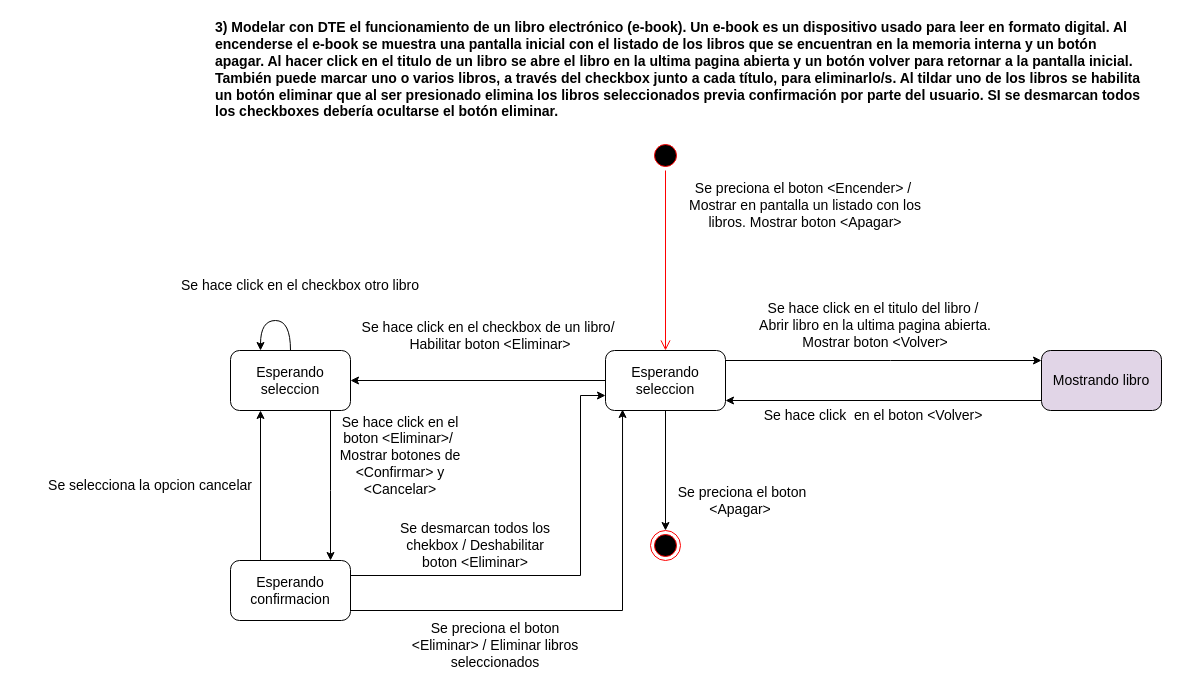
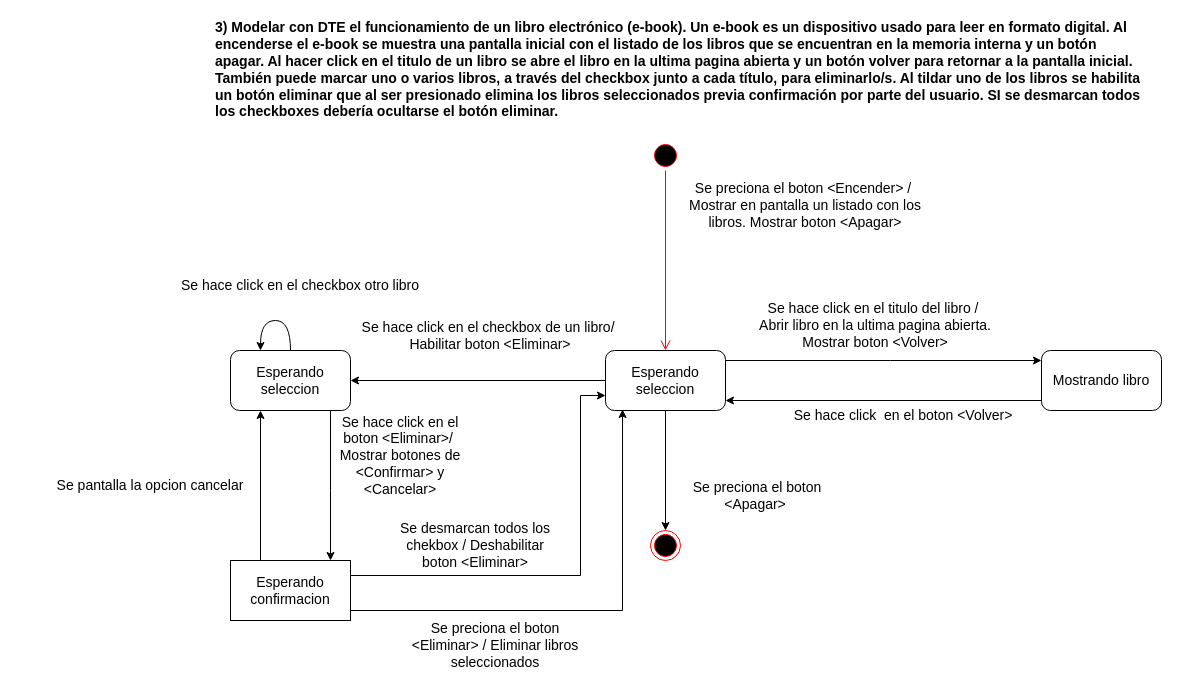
node "Mostrando libro": fillcolor #e1d5e7 -> #ffffff
node "Se hace click en el boton <Volver>": moved (876, 416) -> (906, 416)
node "Se selecciona la opcion cancelar": label "Se selecciona la opcion cancelar" -> "Se pantalla la opcion cancelar"
node "Se preciona el boton <Apagar>": moved (743, 501) -> (758, 496)
node "Esperando confirmacion": shape rounded rectangle -> rectangle
